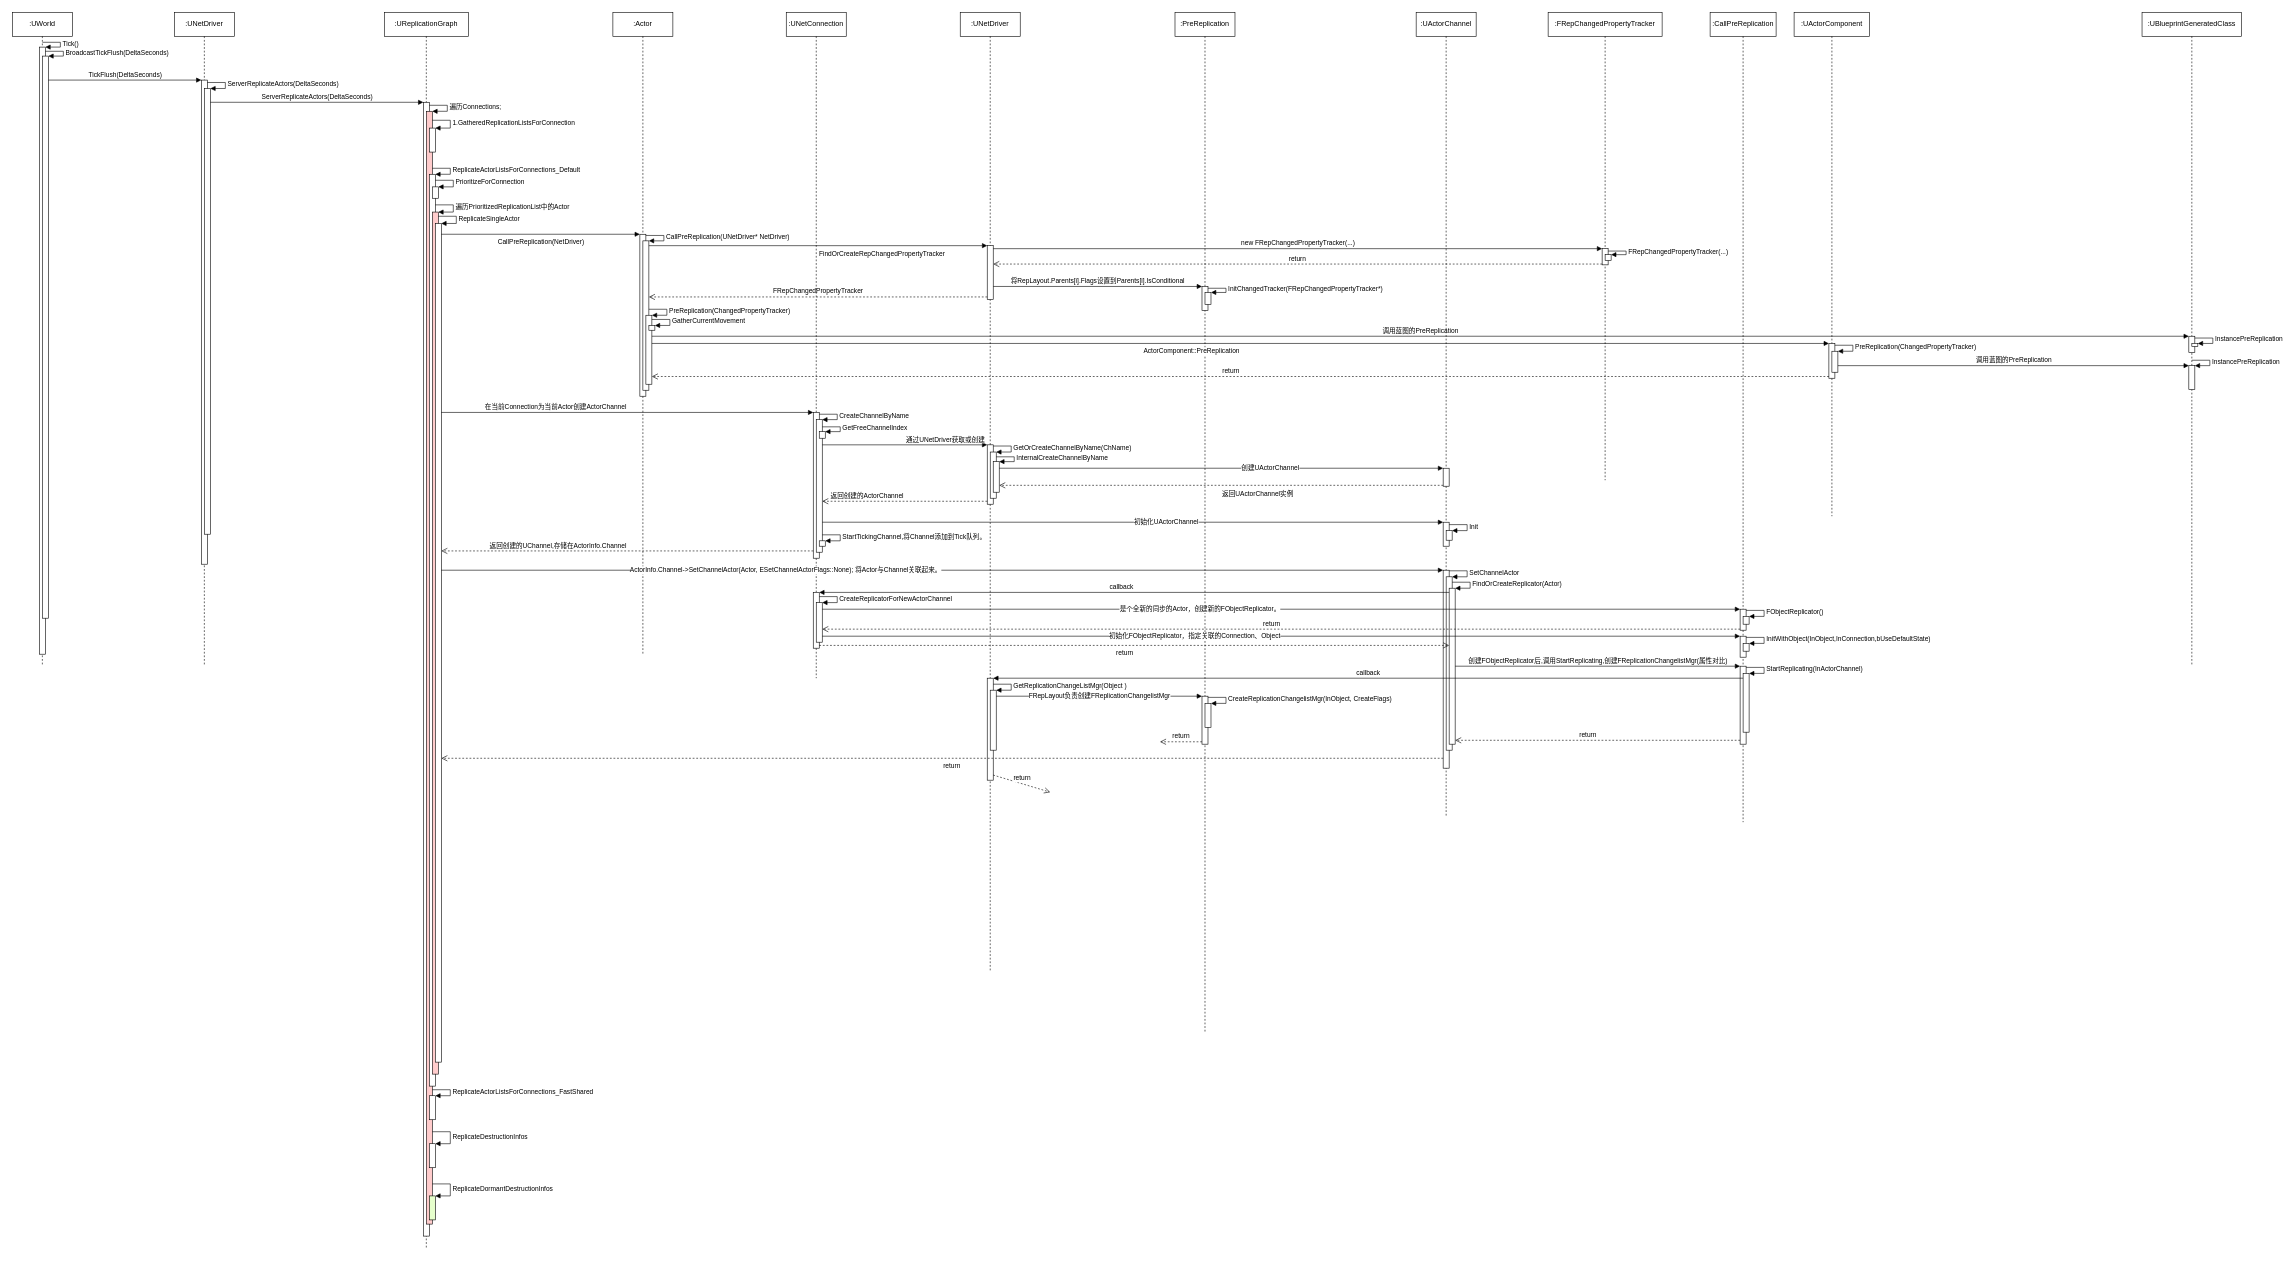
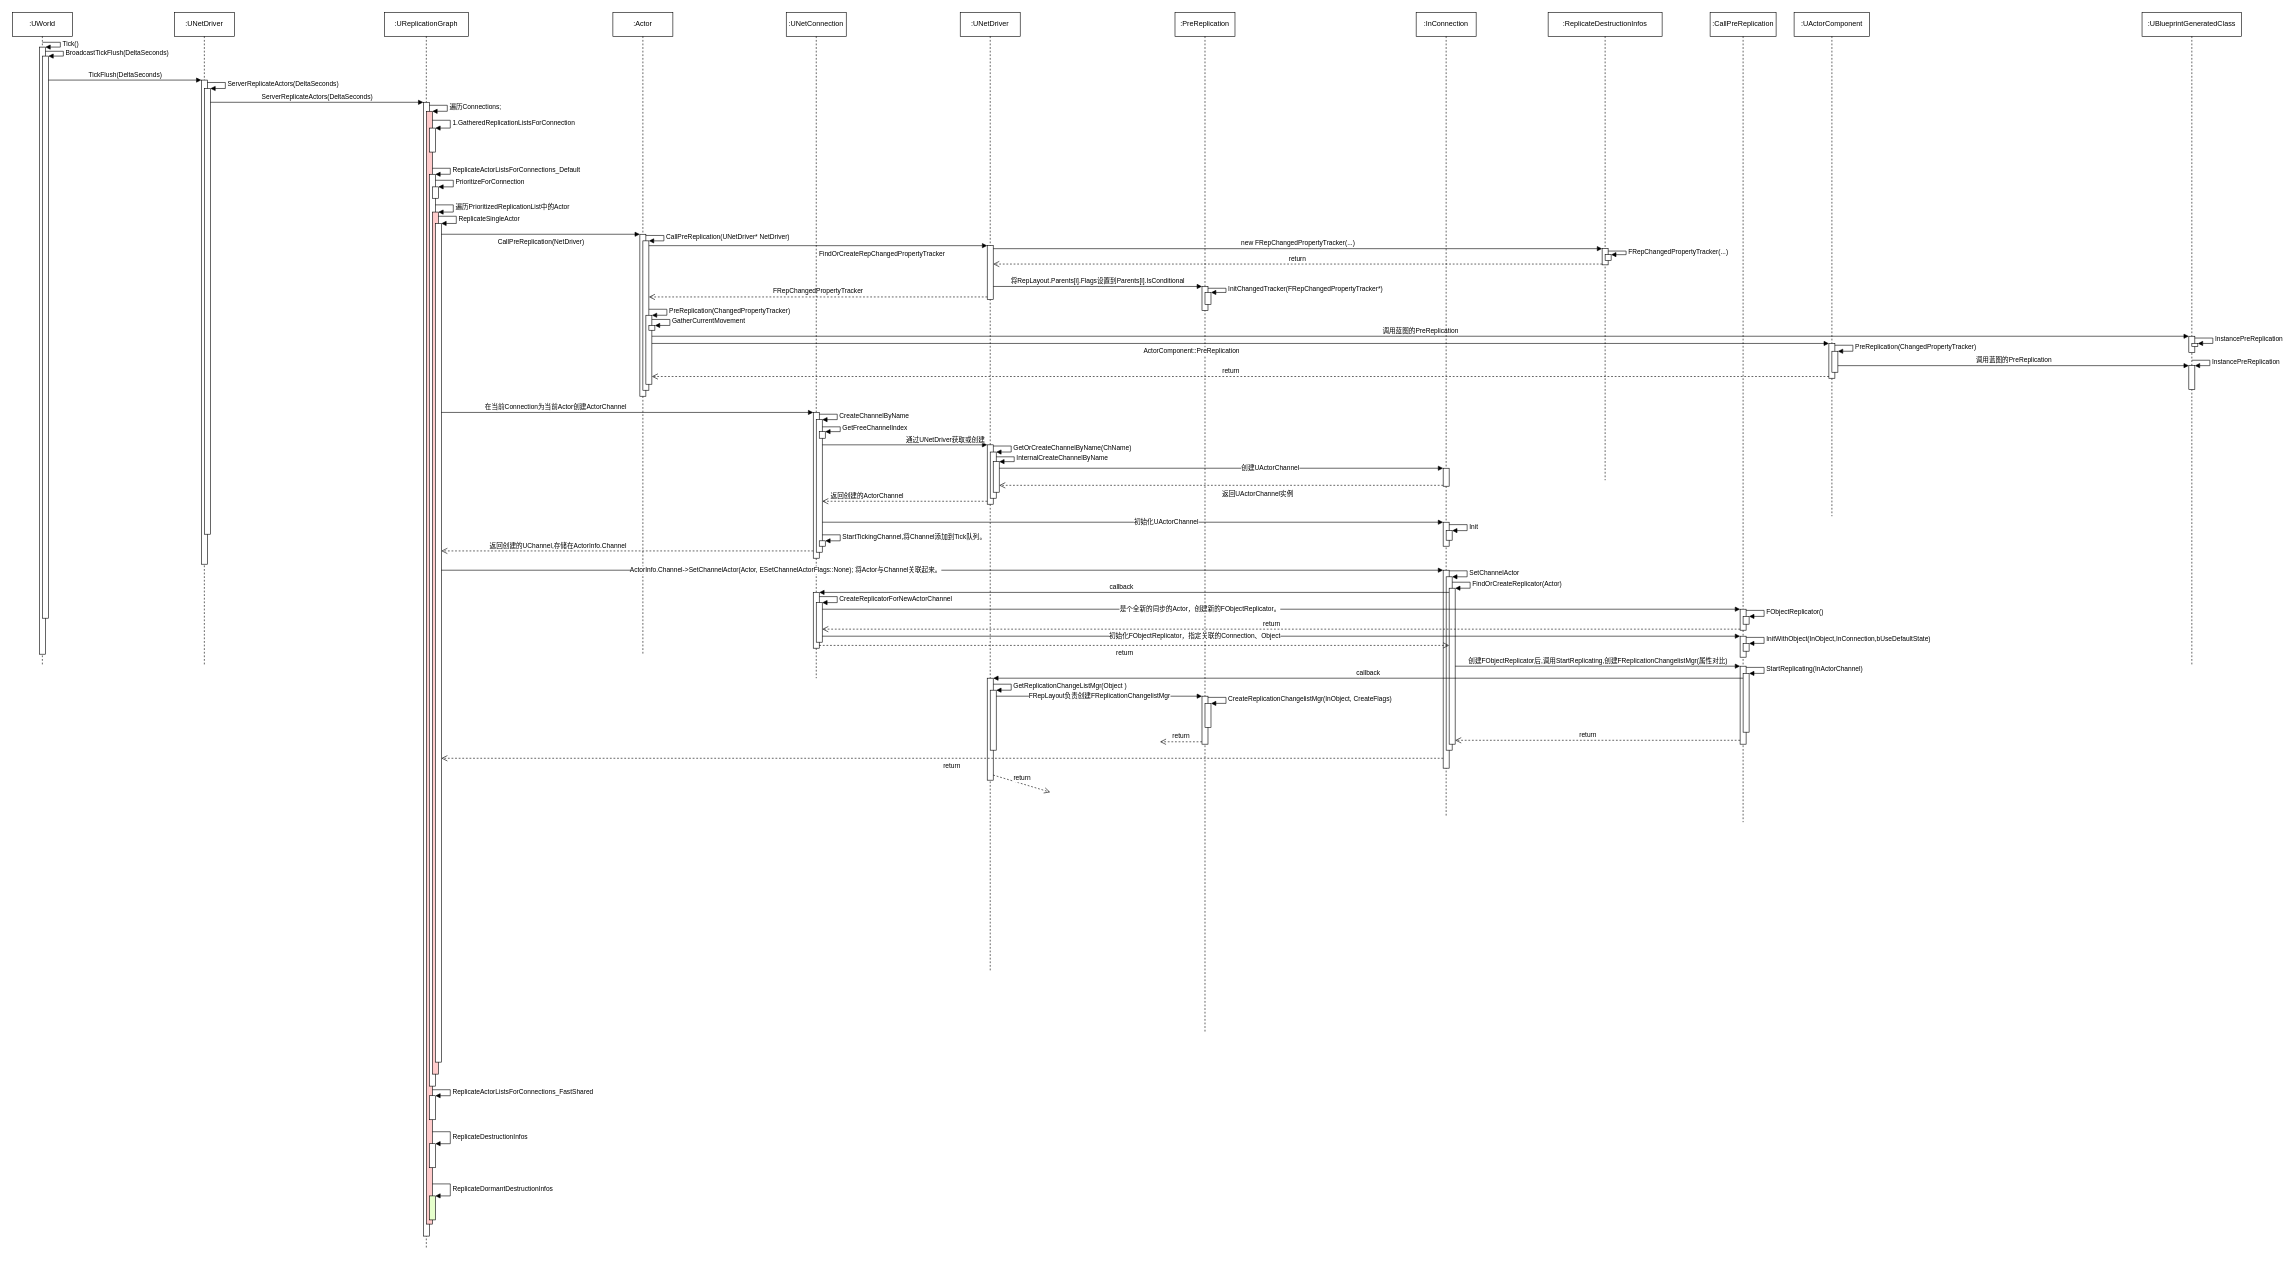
node ":UActorChannel": label ":UActorChannel" -> ":InConnection"
node ":FRepChangedPropertyTracker": label ":FRepChangedPropertyTracker" -> ":ReplicateDestructionInfos"
